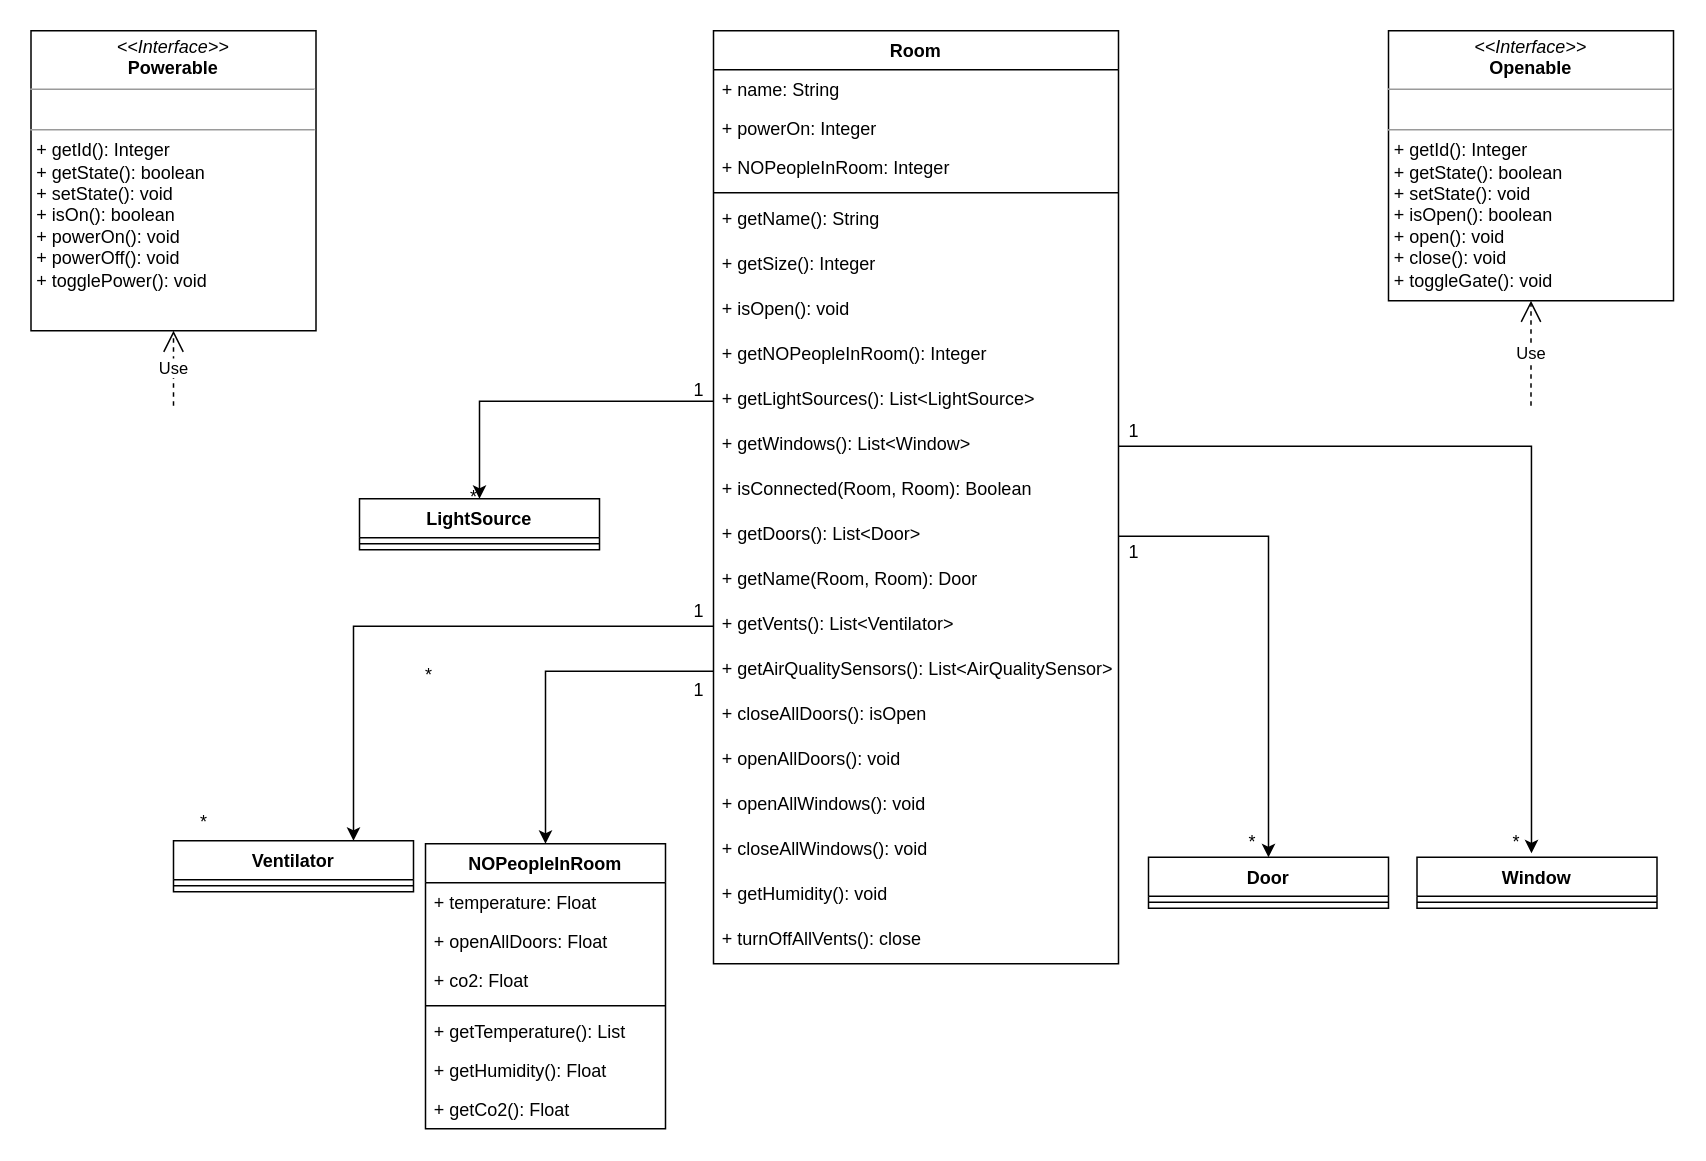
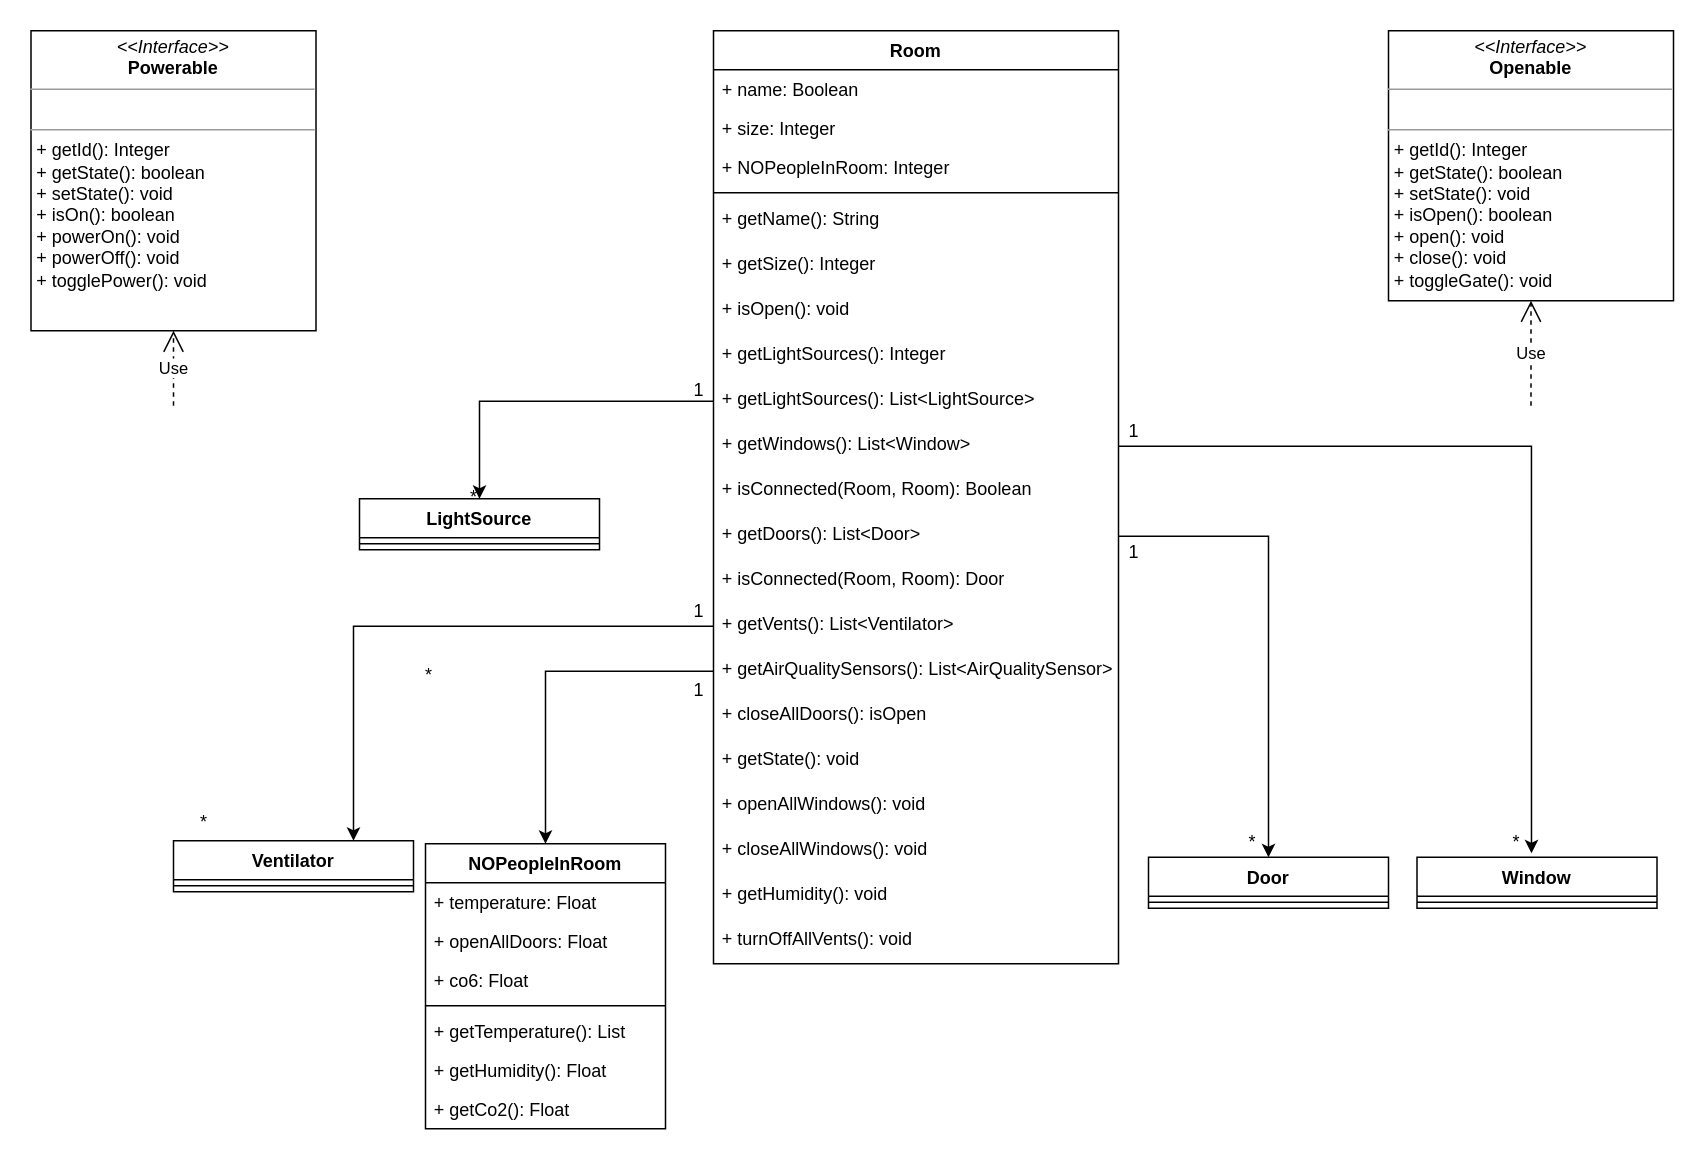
node "+ name: String": label "+ name: String" -> "+ name: Boolean"
node "+ powerOn: Integer": label "+ powerOn: Integer" -> "+ size: Integer"
node "+ getNOPeopleInRoom(): Integer": label "+ getNOPeopleInRoom(): Integer" -> "+ getLightSources(): Integer"
node "+ getName(Room, Room): Door": label "+ getName(Room, Room): Door" -> "+ isConnected(Room, Room): Door"
node "+ openAllDoors(): void": label "+ openAllDoors(): void" -> "+ getState(): void"
node "+ turnOffAllVents(): close": label "+ turnOffAllVents(): close" -> "+ turnOffAllVents(): void"
node "+ co2: Float": label "+ co2: Float" -> "+ co6: Float"
